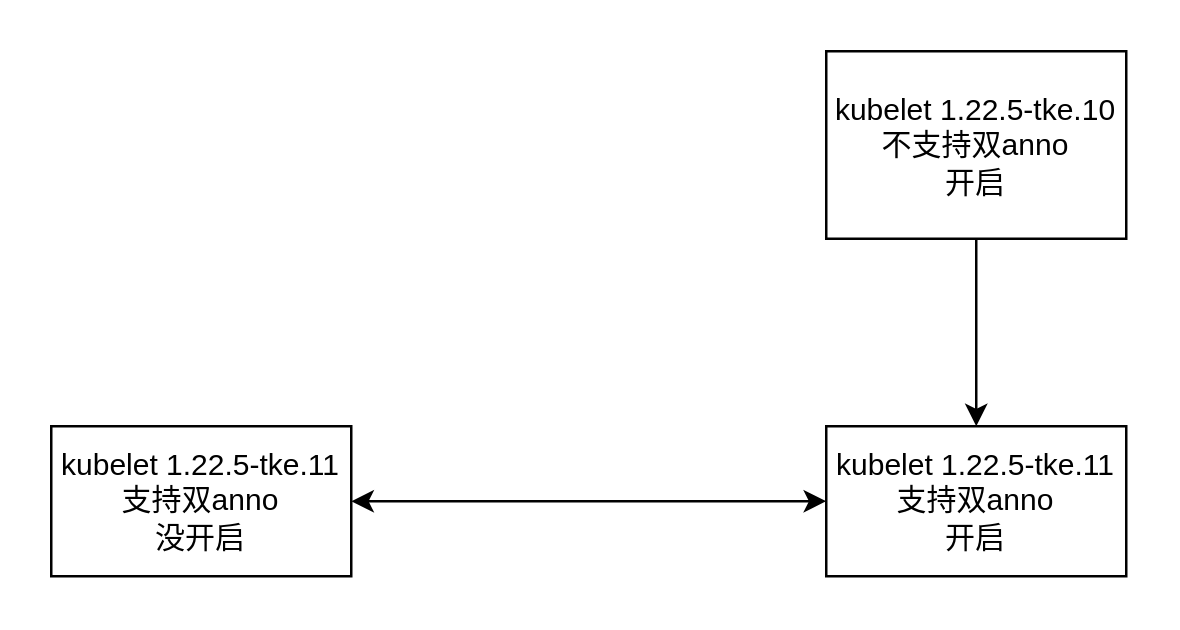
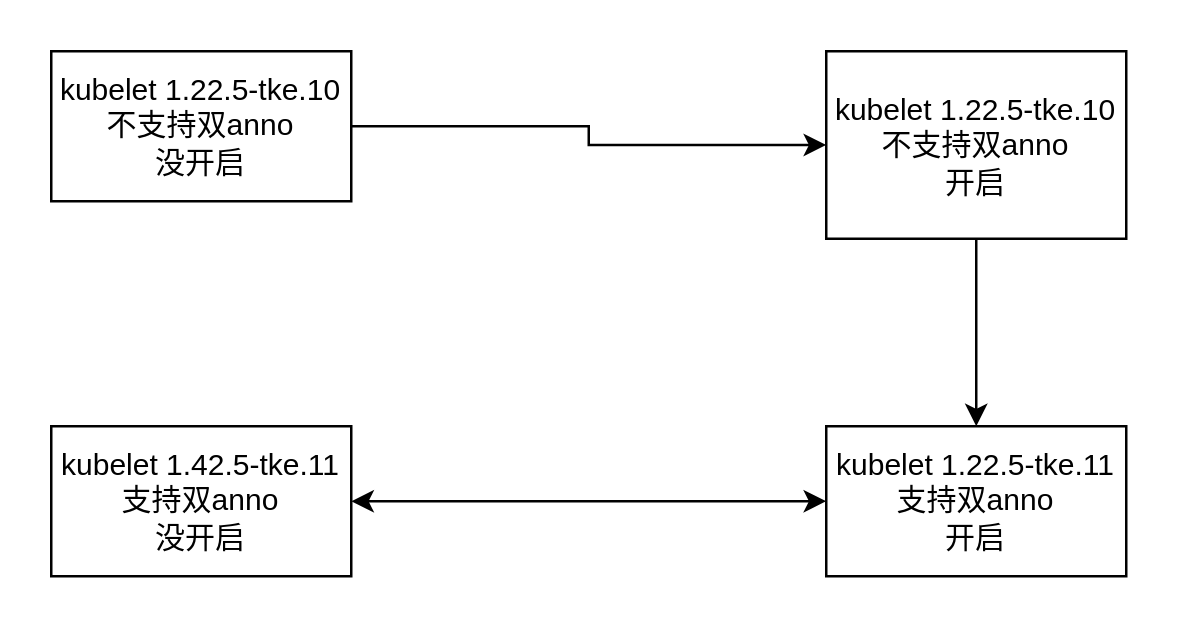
node "kubelet 1.22.5-tke.10 不支持双anno 没开启": added
edge "kubelet 1.22.5-tke.10 不支持双anno 没开启" -> "kubelet 1.22.5-tke.10 不支持双anno 开启": added
node "kubelet 1.22.5-tke.11 支持双anno 没开启": label "kubelet 1.22.5-tke.11 支持双anno 没开启" -> "kubelet 1.42.5-tke.11 支持双anno 没开启"
